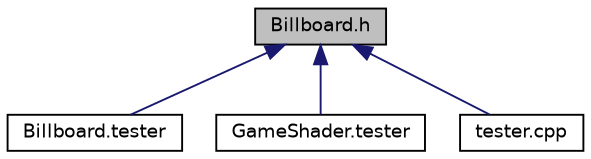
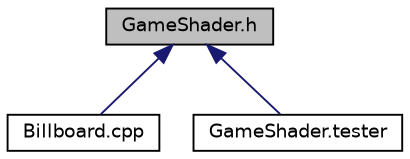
node "Billboard.h": label "Billboard.h" -> "GameShader.h"
node "Billboard.tester": label "Billboard.tester" -> "Billboard.cpp"
node "tester.cpp": removed
